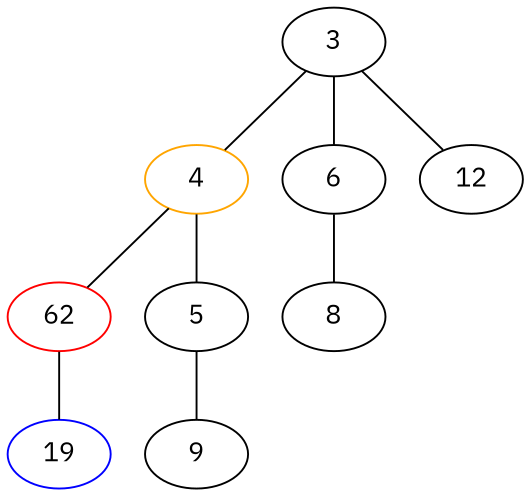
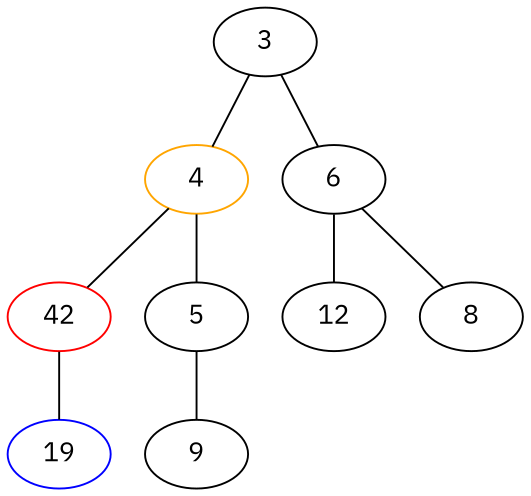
edge "3" -- "12": now "6" -- "12"
node "62": label "62" -> "42"
